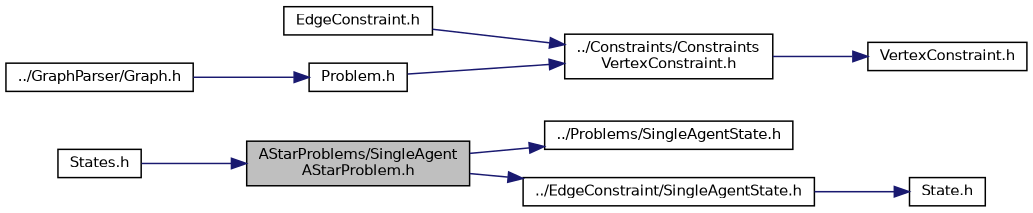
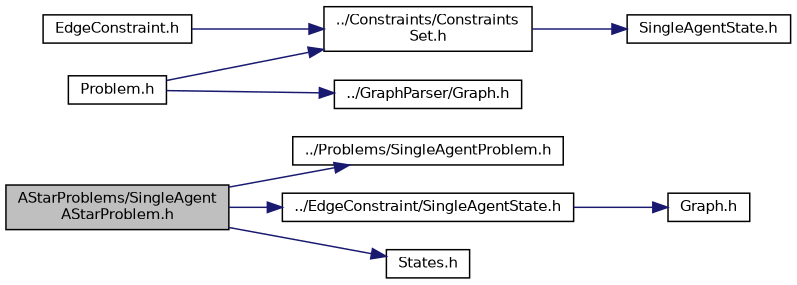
node "../Constraints/Constraints VertexConstraint.h": label "../Constraints/Constraints VertexConstraint.h" -> "../Constraints/Constraints Set.h"
node "VertexConstraint.h": label "VertexConstraint.h" -> "SingleAgentState.h"
edge "../GraphParser/Graph.h" -> "Problem.h": reversed
node "../Problems/SingleAgentState.h": label "../Problems/SingleAgentState.h" -> "../Problems/SingleAgentProblem.h"
edge "States.h" -> "AStarProblems/SingleAgent AStarProblem.h": reversed
node "State.h": label "State.h" -> "Graph.h"
